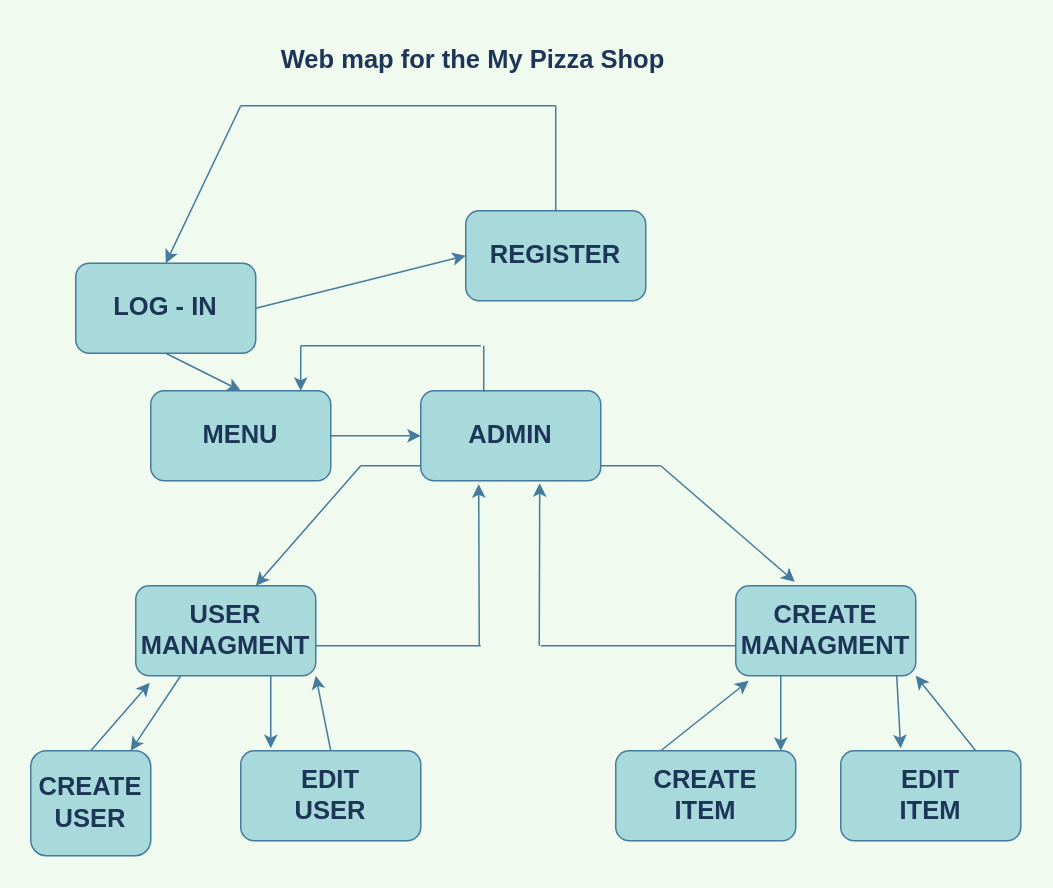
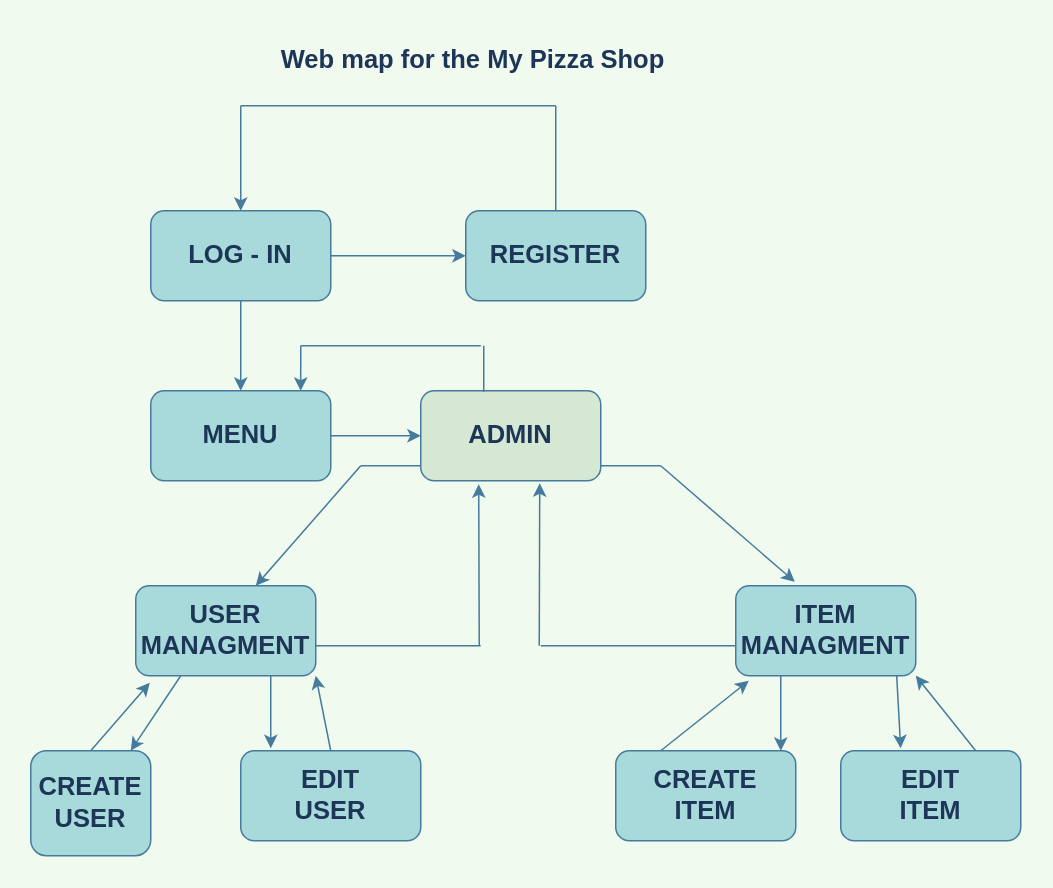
node "LOG - IN": moved (166, 308) -> (241, 256)
node "ADMIN": fillcolor #a8dadc -> #d5e8d4
node "CREATE MANAGMENT": label "CREATE MANAGMENT" -> "ITEM MANAGMENT"
